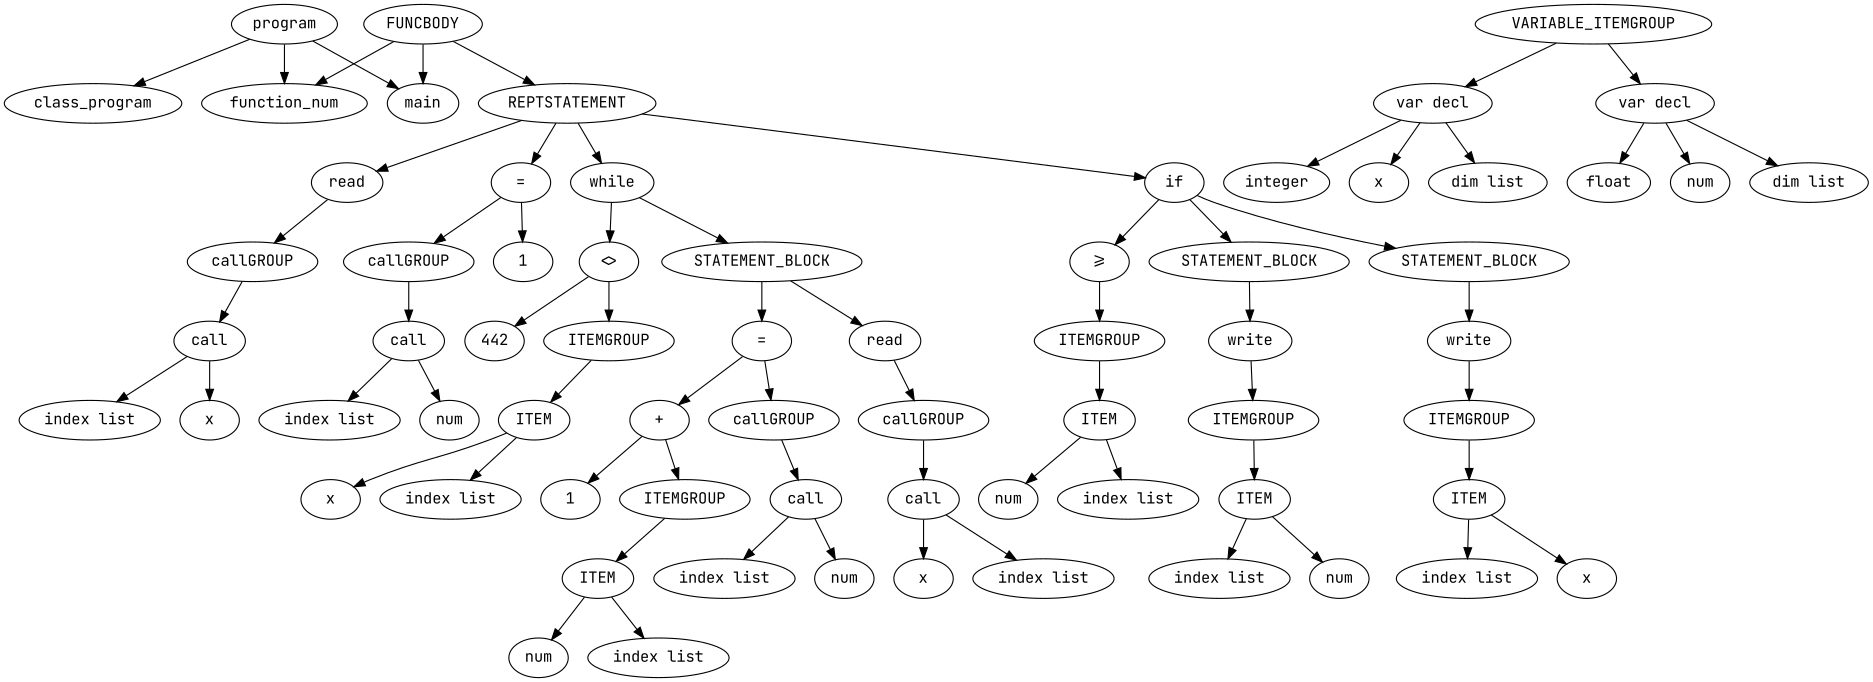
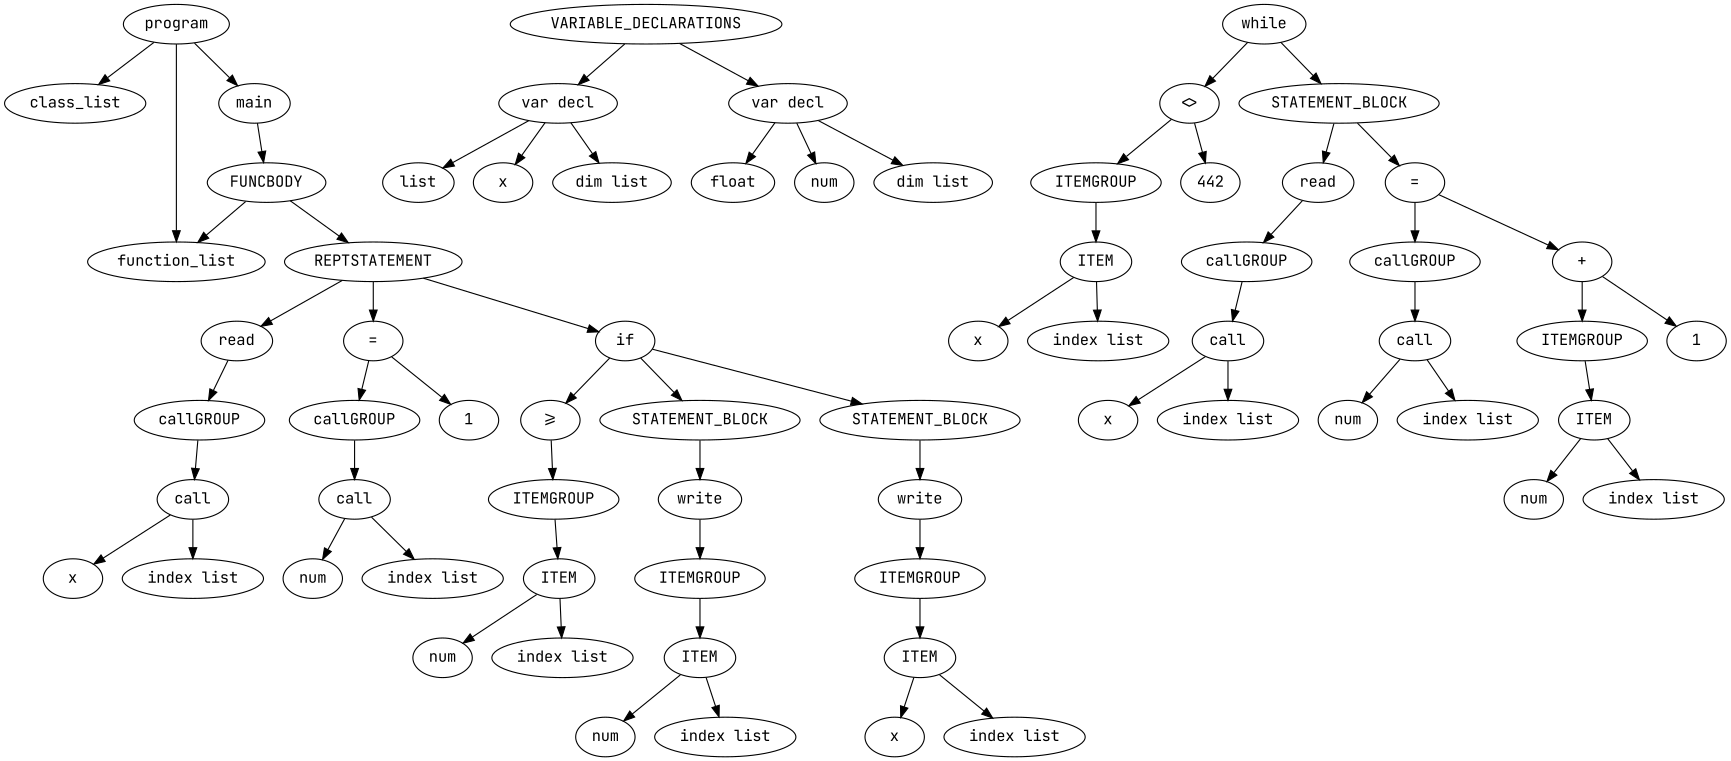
node "VARIABLE_ITEMGROUP": label "VARIABLE_ITEMGROUP" -> "VARIABLE_DECLARATIONS"
edge "FUNCBODY" -> "main": reversed
node "class_program": label "class_program" -> "class_list"
node "function_num": label "function_num" -> "function_list"
edge "REPTSTATEMENT" -> "while": removed
node "integer": label "integer" -> "list"
